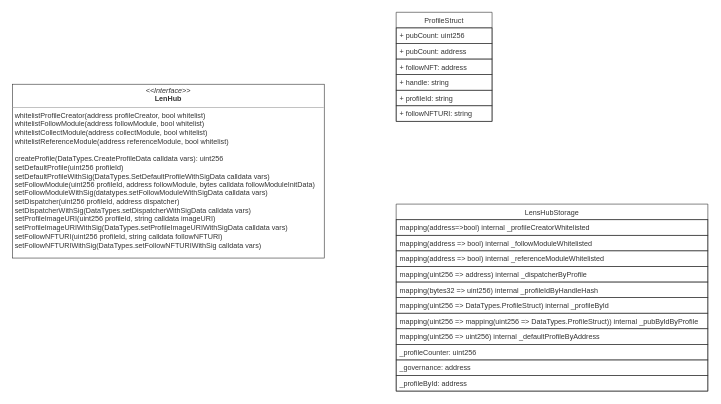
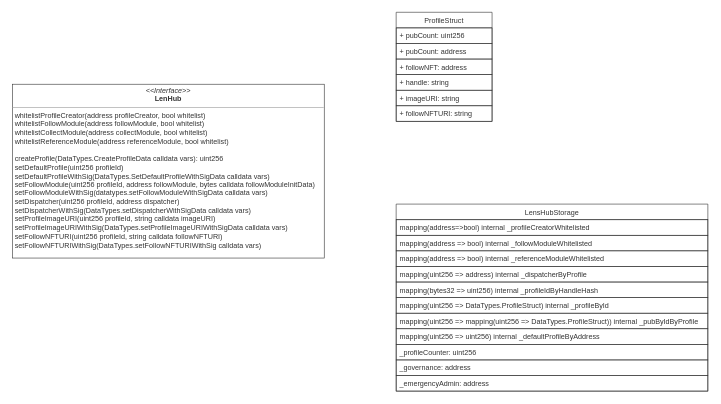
node "+ profileId: string": label "+ profileId: string" -> "+ imageURI: string"
node "_profileById: address": label "_profileById: address" -> "_emergencyAdmin: address"
